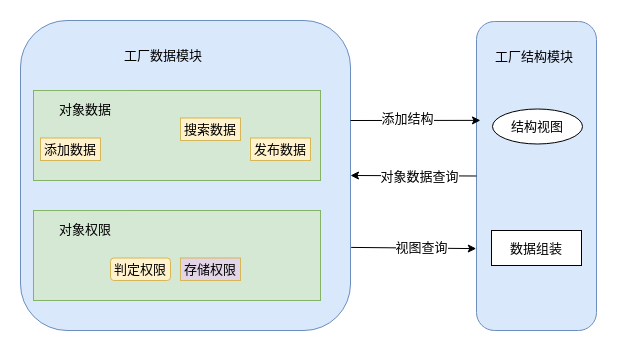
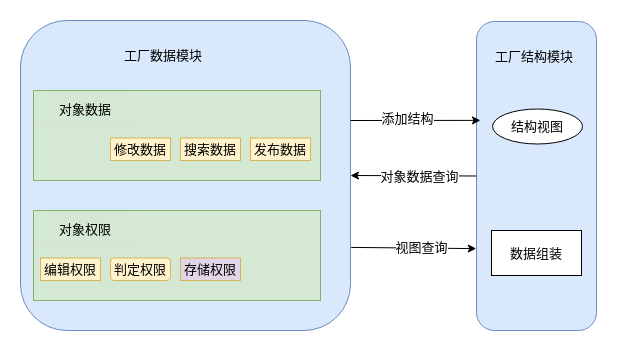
node "搜索数据": moved (211, 129) -> (211, 149)
node "添加数据": removed
node "修改数据": added
node "数据组装": size 90x35 -> 90x45
node "编辑权限": added
